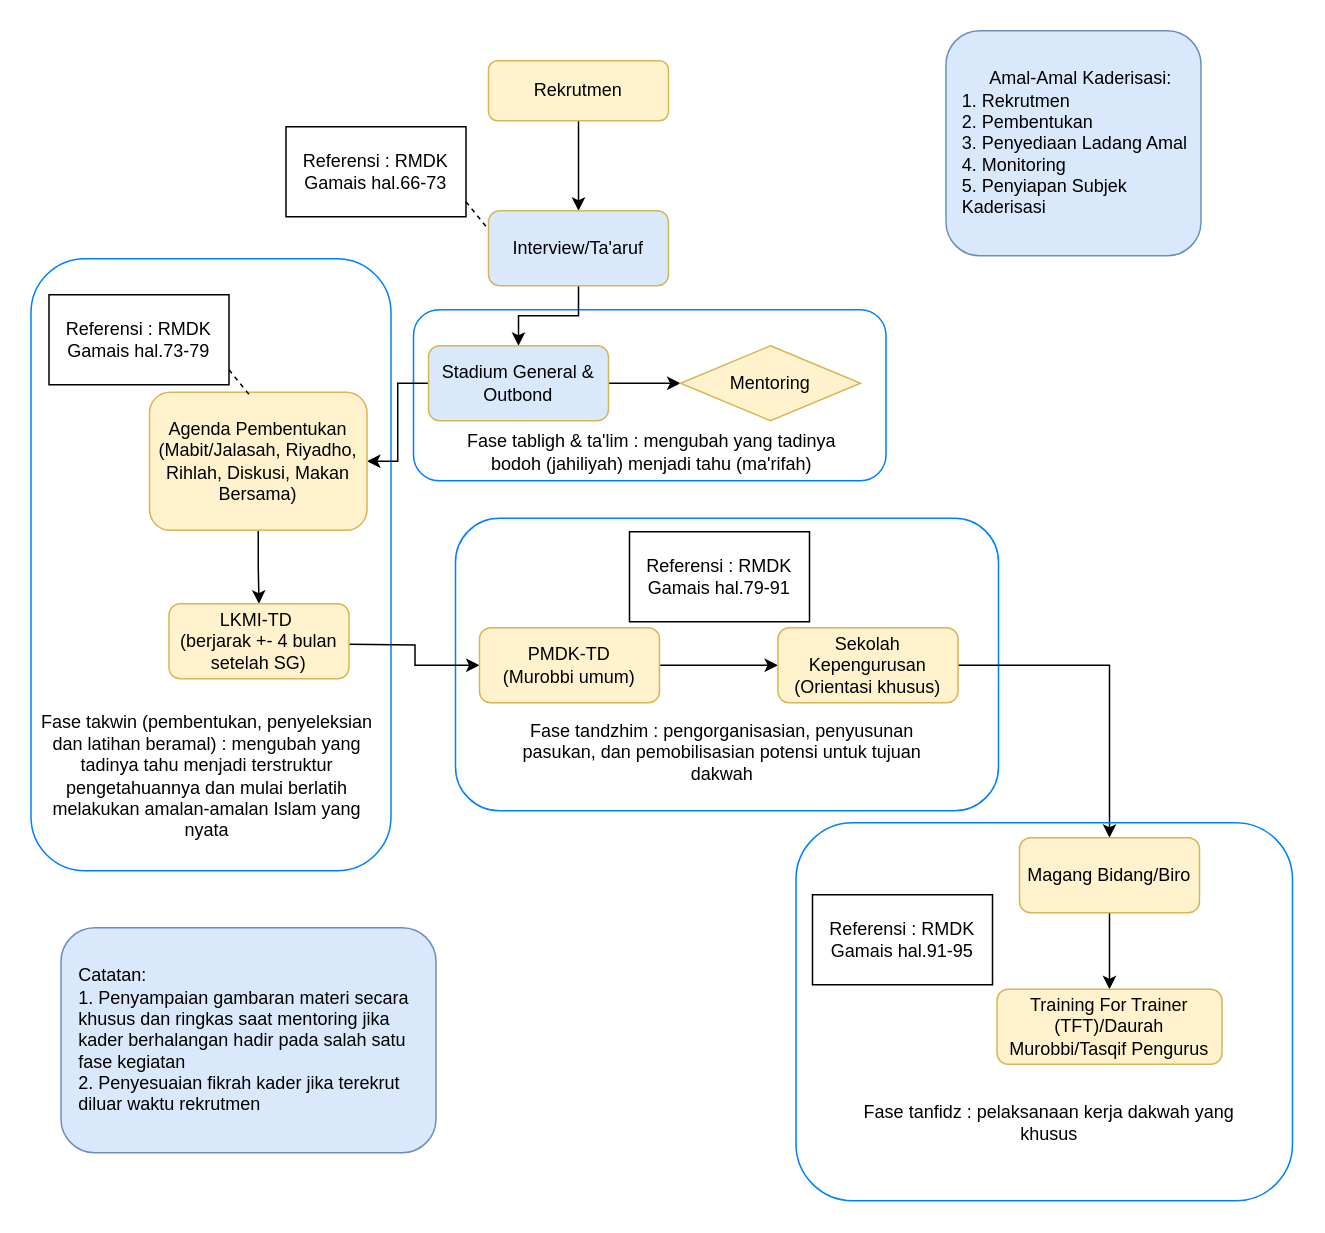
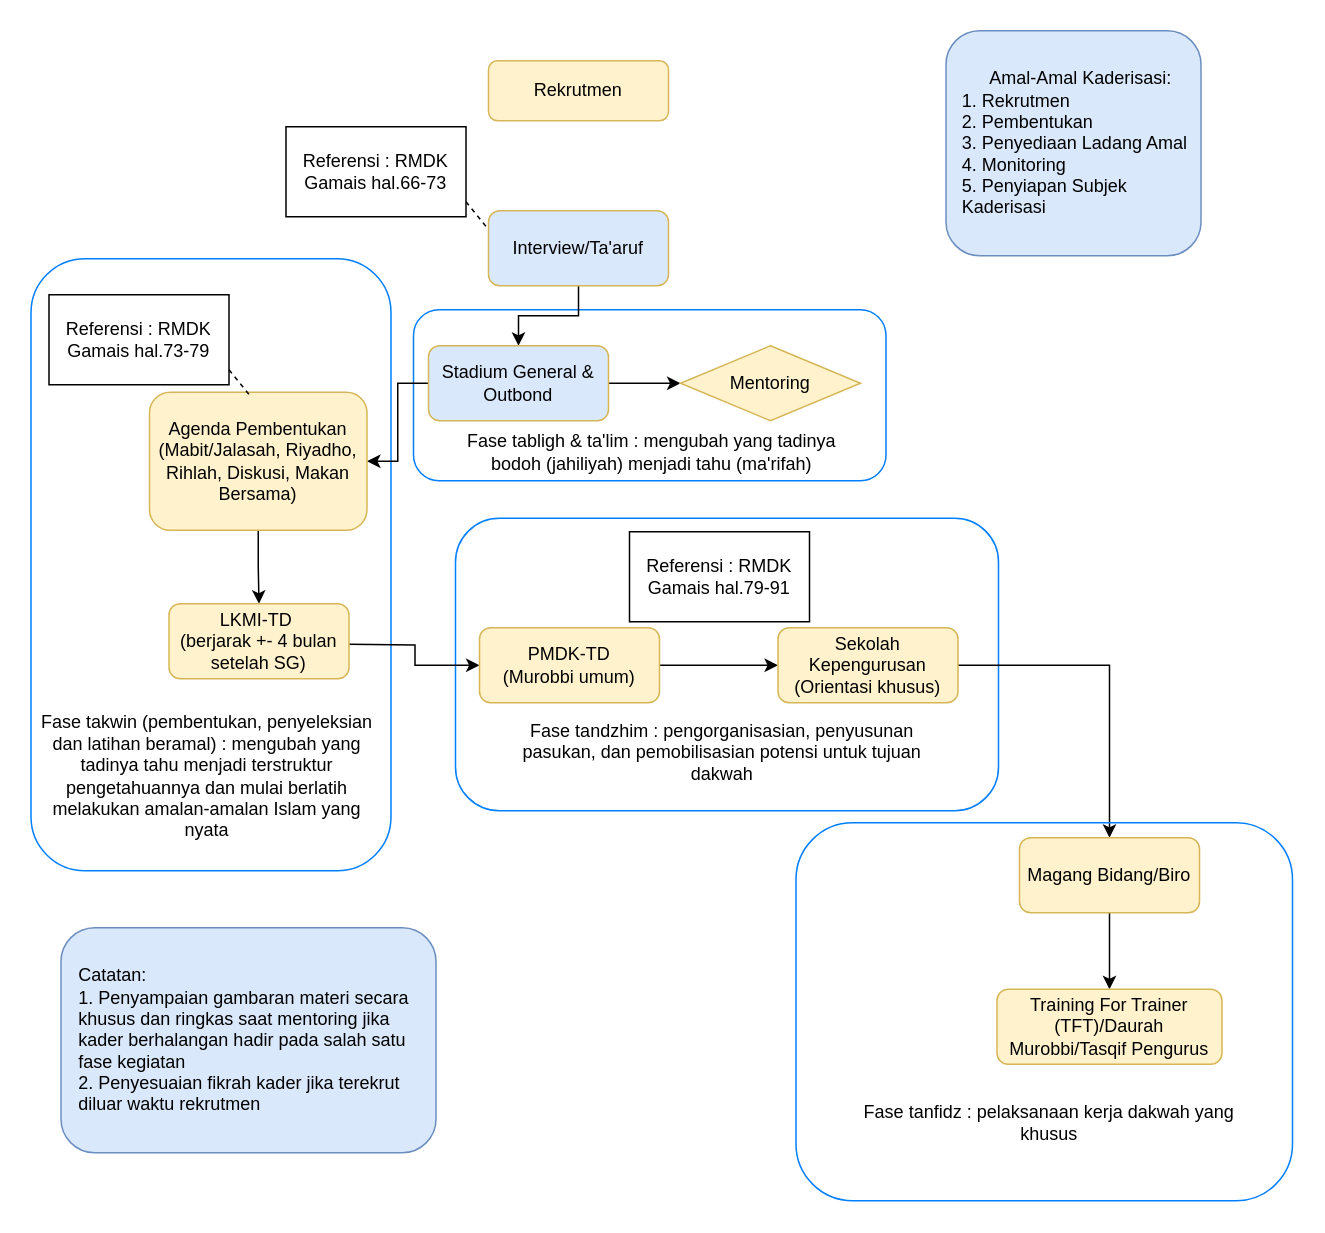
edge "Rekrutmen" -> "Interview/Ta'aruf": removed
node "Referensi : RMDK Gamais hal.91-95": removed
